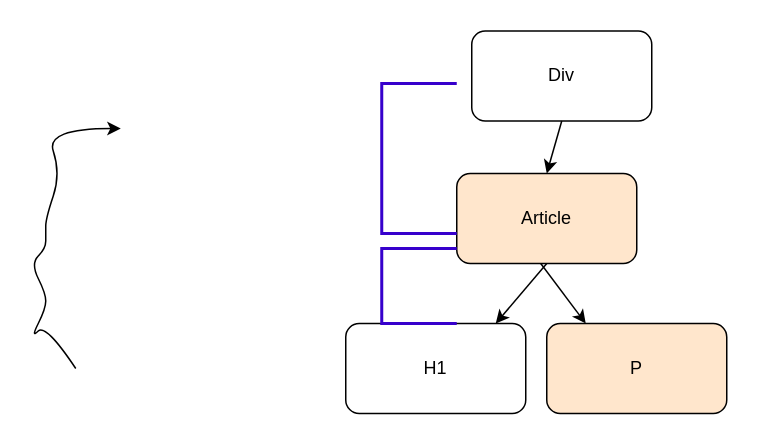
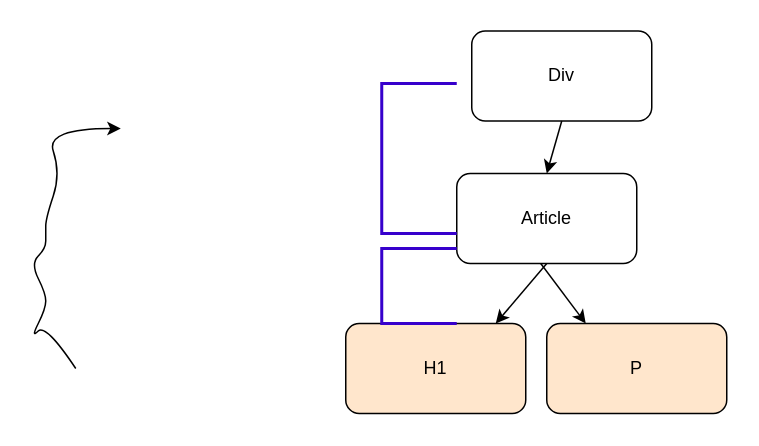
node "Article": fillcolor #ffe6cc -> #ffffff
node "H1": fillcolor #ffffff -> #ffe6cc
